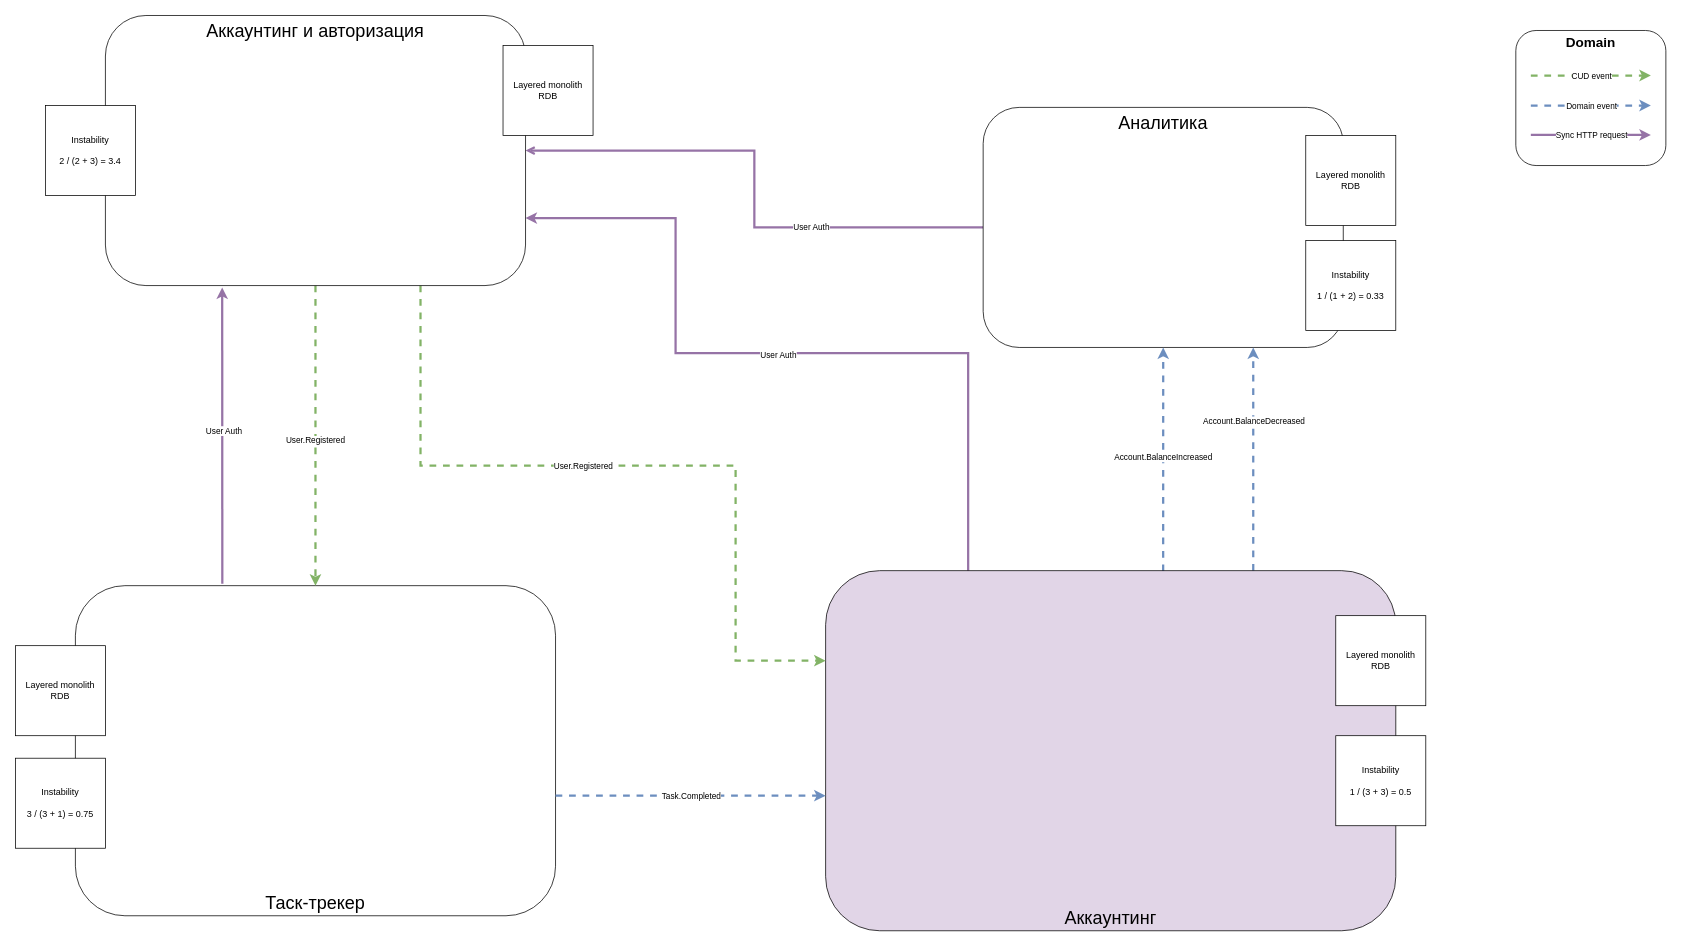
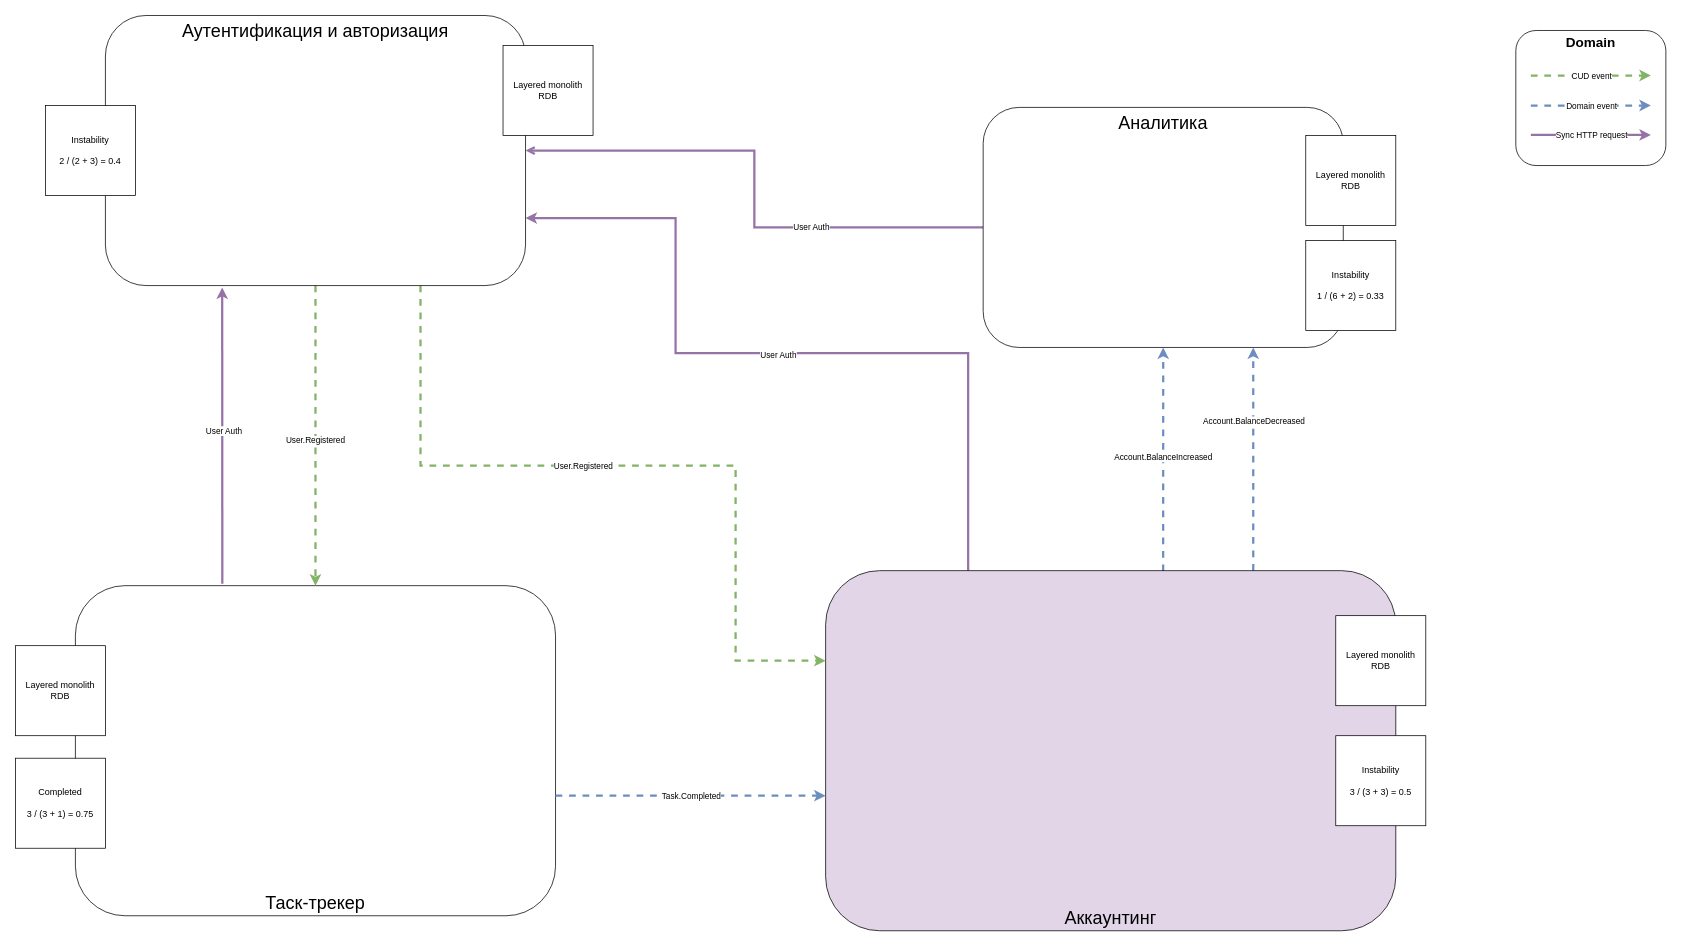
node "Аккаунтинг и авторизация": label "Аккаунтинг и авторизация" -> "Аутентификация и авторизация"
node "Instability 2 / (2 + 3) = 3.4": label "Instability 2 / (2 + 3) = 3.4" -> "Instability 2 / (2 + 3) = 0.4"
node "Instability 1 / (1 + 2) = 0.33": label "Instability 1 / (1 + 2) = 0.33" -> "Instability 1 / (6 + 2) = 0.33"
node "Instability 1 / (3 + 3) = 0.5": label "Instability 1 / (3 + 3) = 0.5" -> "Instability 3 / (3 + 3) = 0.5"
node "Instability 3 / (3 + 1) = 0.75": label "Instability 3 / (3 + 1) = 0.75" -> "Completed 3 / (3 + 1) = 0.75"
